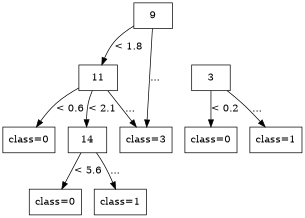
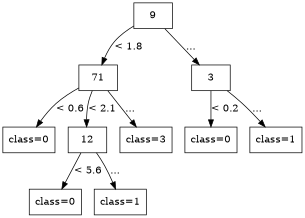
edge "9" -> "class=3": now "9" -> "3"
node "11": label "11" -> "71"
node "14": label "14" -> "12"
